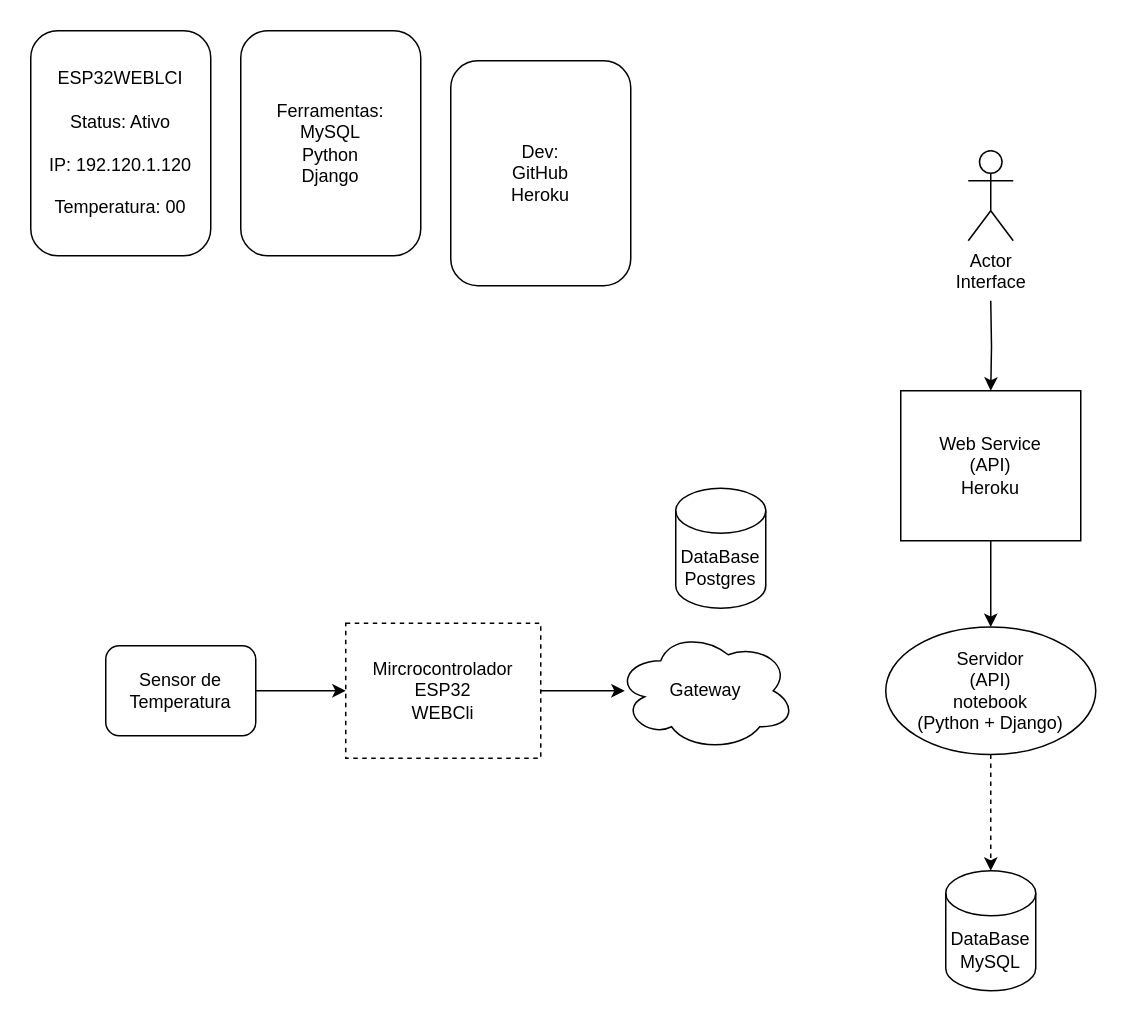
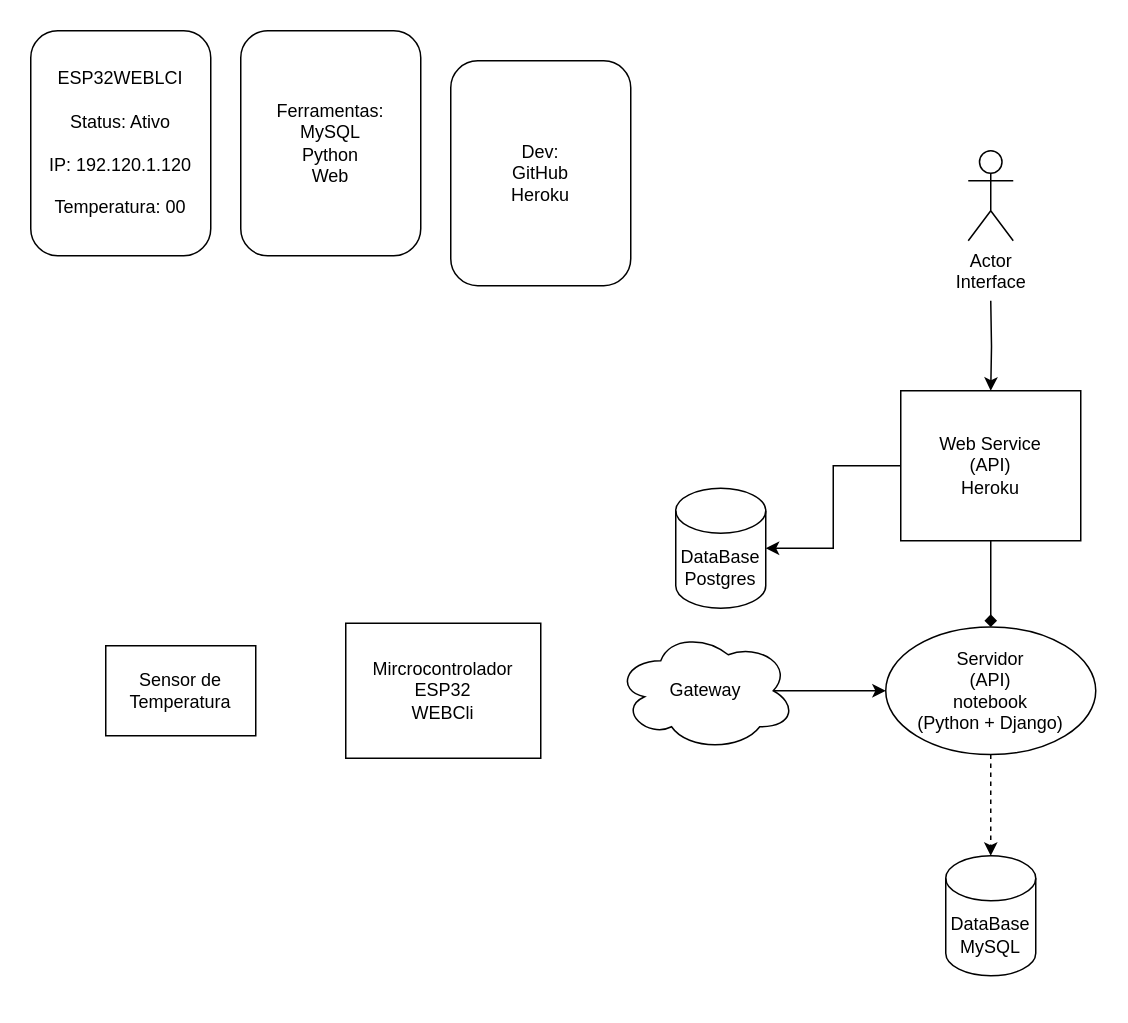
node "Ferramentas: MySQL Python Django": label "Ferramentas: MySQL Python Django" -> "Ferramentas: MySQL Python Web"
edge "Web Service (API) Heroku" -> "DataBase Postgres": added
edge "Web Service (API) Heroku" -> "Servidor (API) notebook (Python + Django)": arrowhead classic -> diamond
node "Sensor de Temperatura": shape rounded rectangle -> rectangle
edge "Sensor de Temperatura" -> "Mircrocontrolador ESP32 WEBCli": removed
node "Mircrocontrolador ESP32 WEBCli": style dashed -> solid
edge "Mircrocontrolador ESP32 WEBCli" -> "Gateway": removed
edge "Gateway" -> "Servidor (API) notebook (Python + Django)": added
node "DataBase MySQL": moved (991, 931) -> (991, 916)
